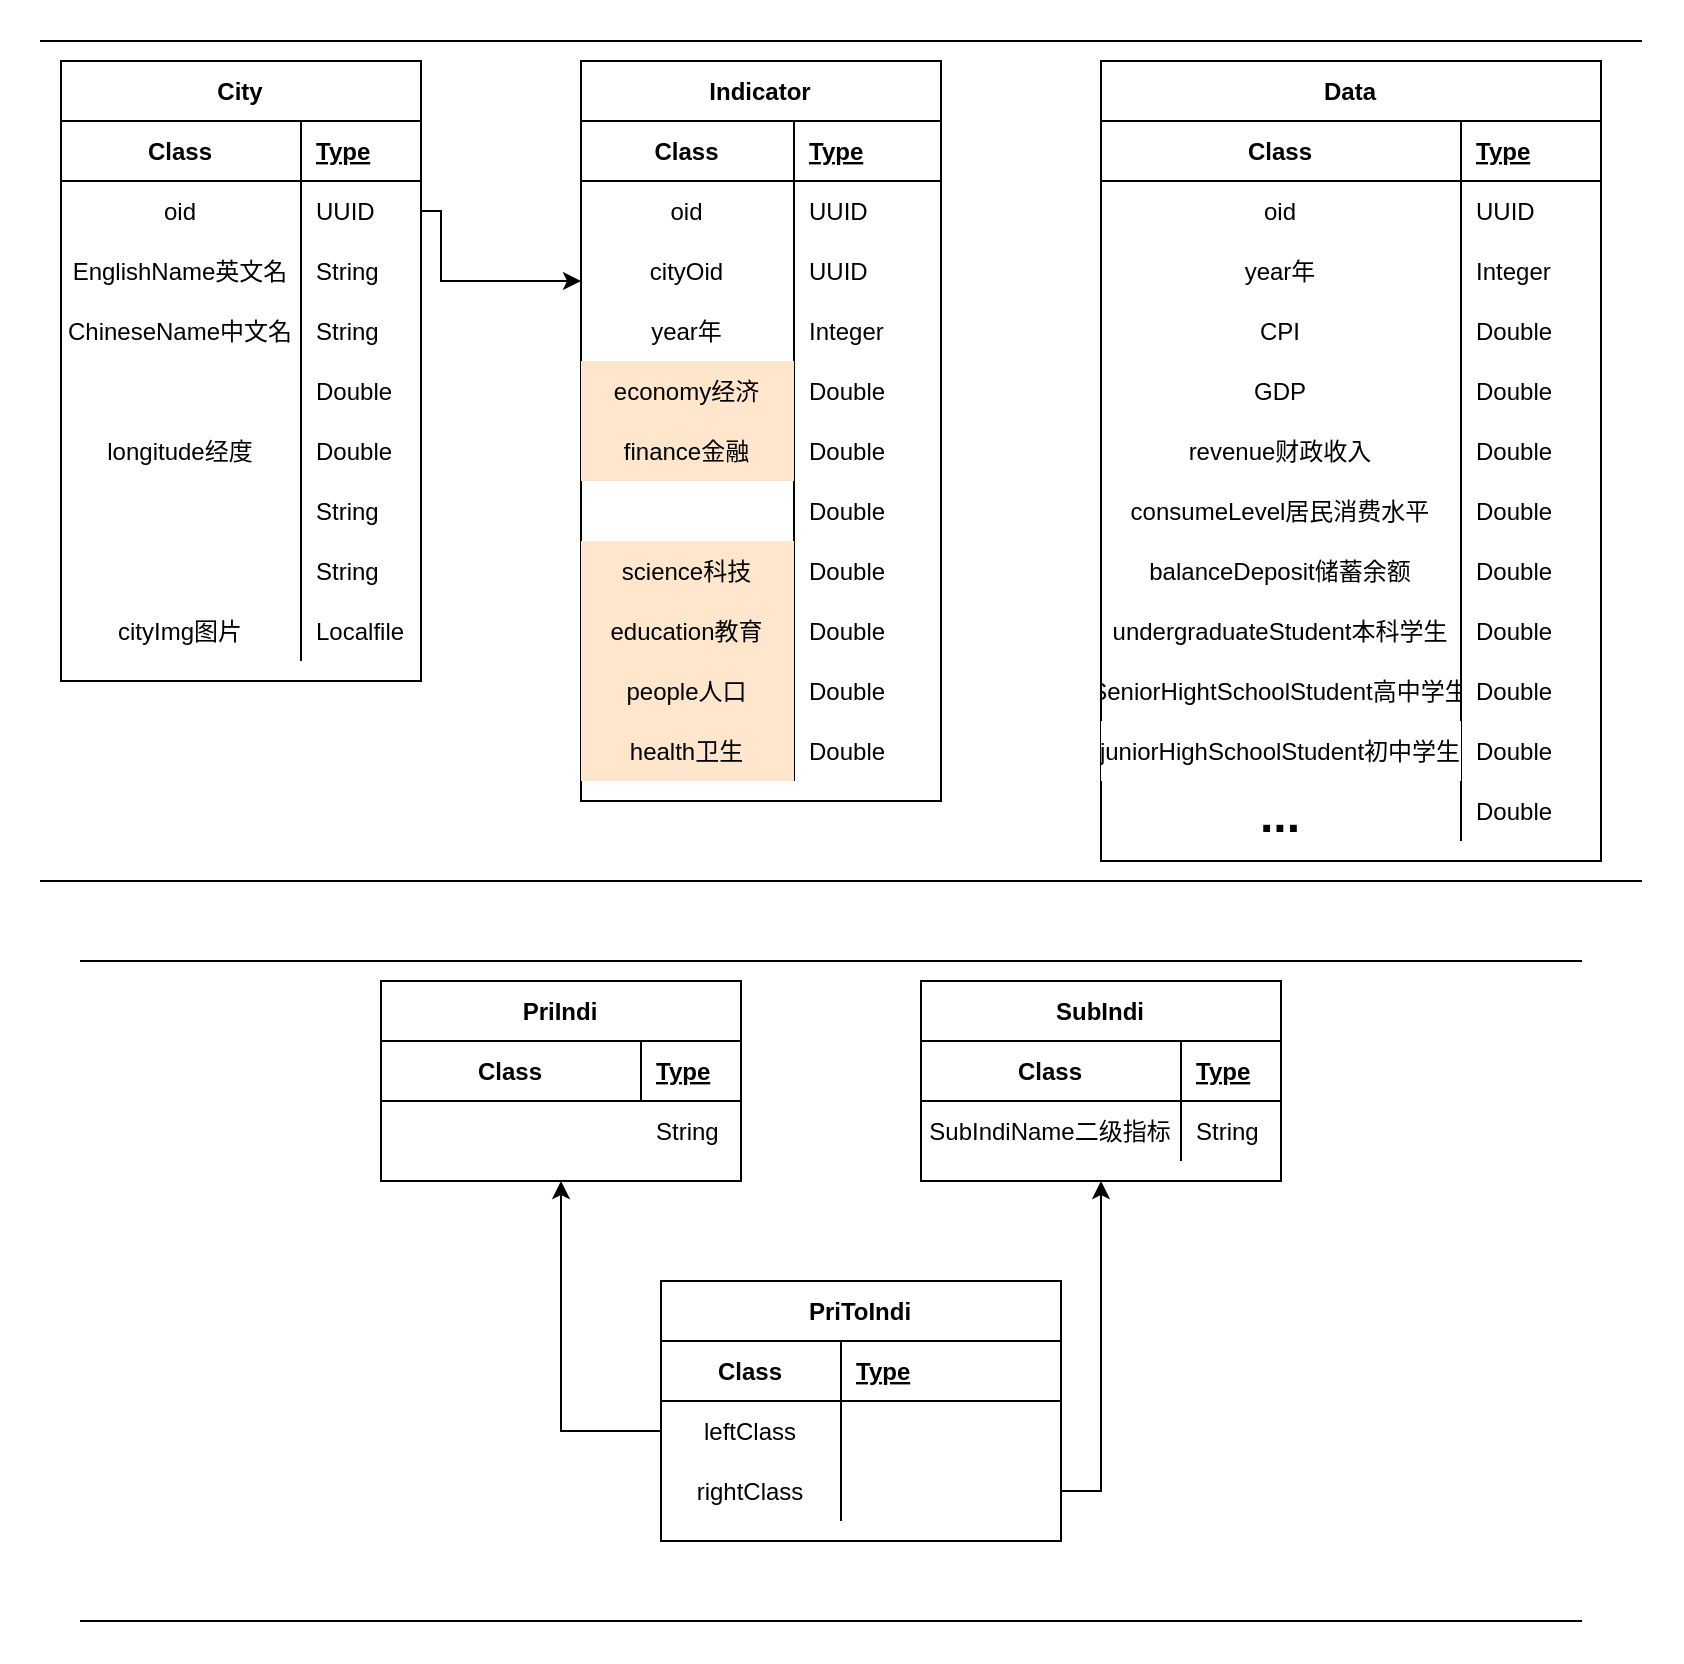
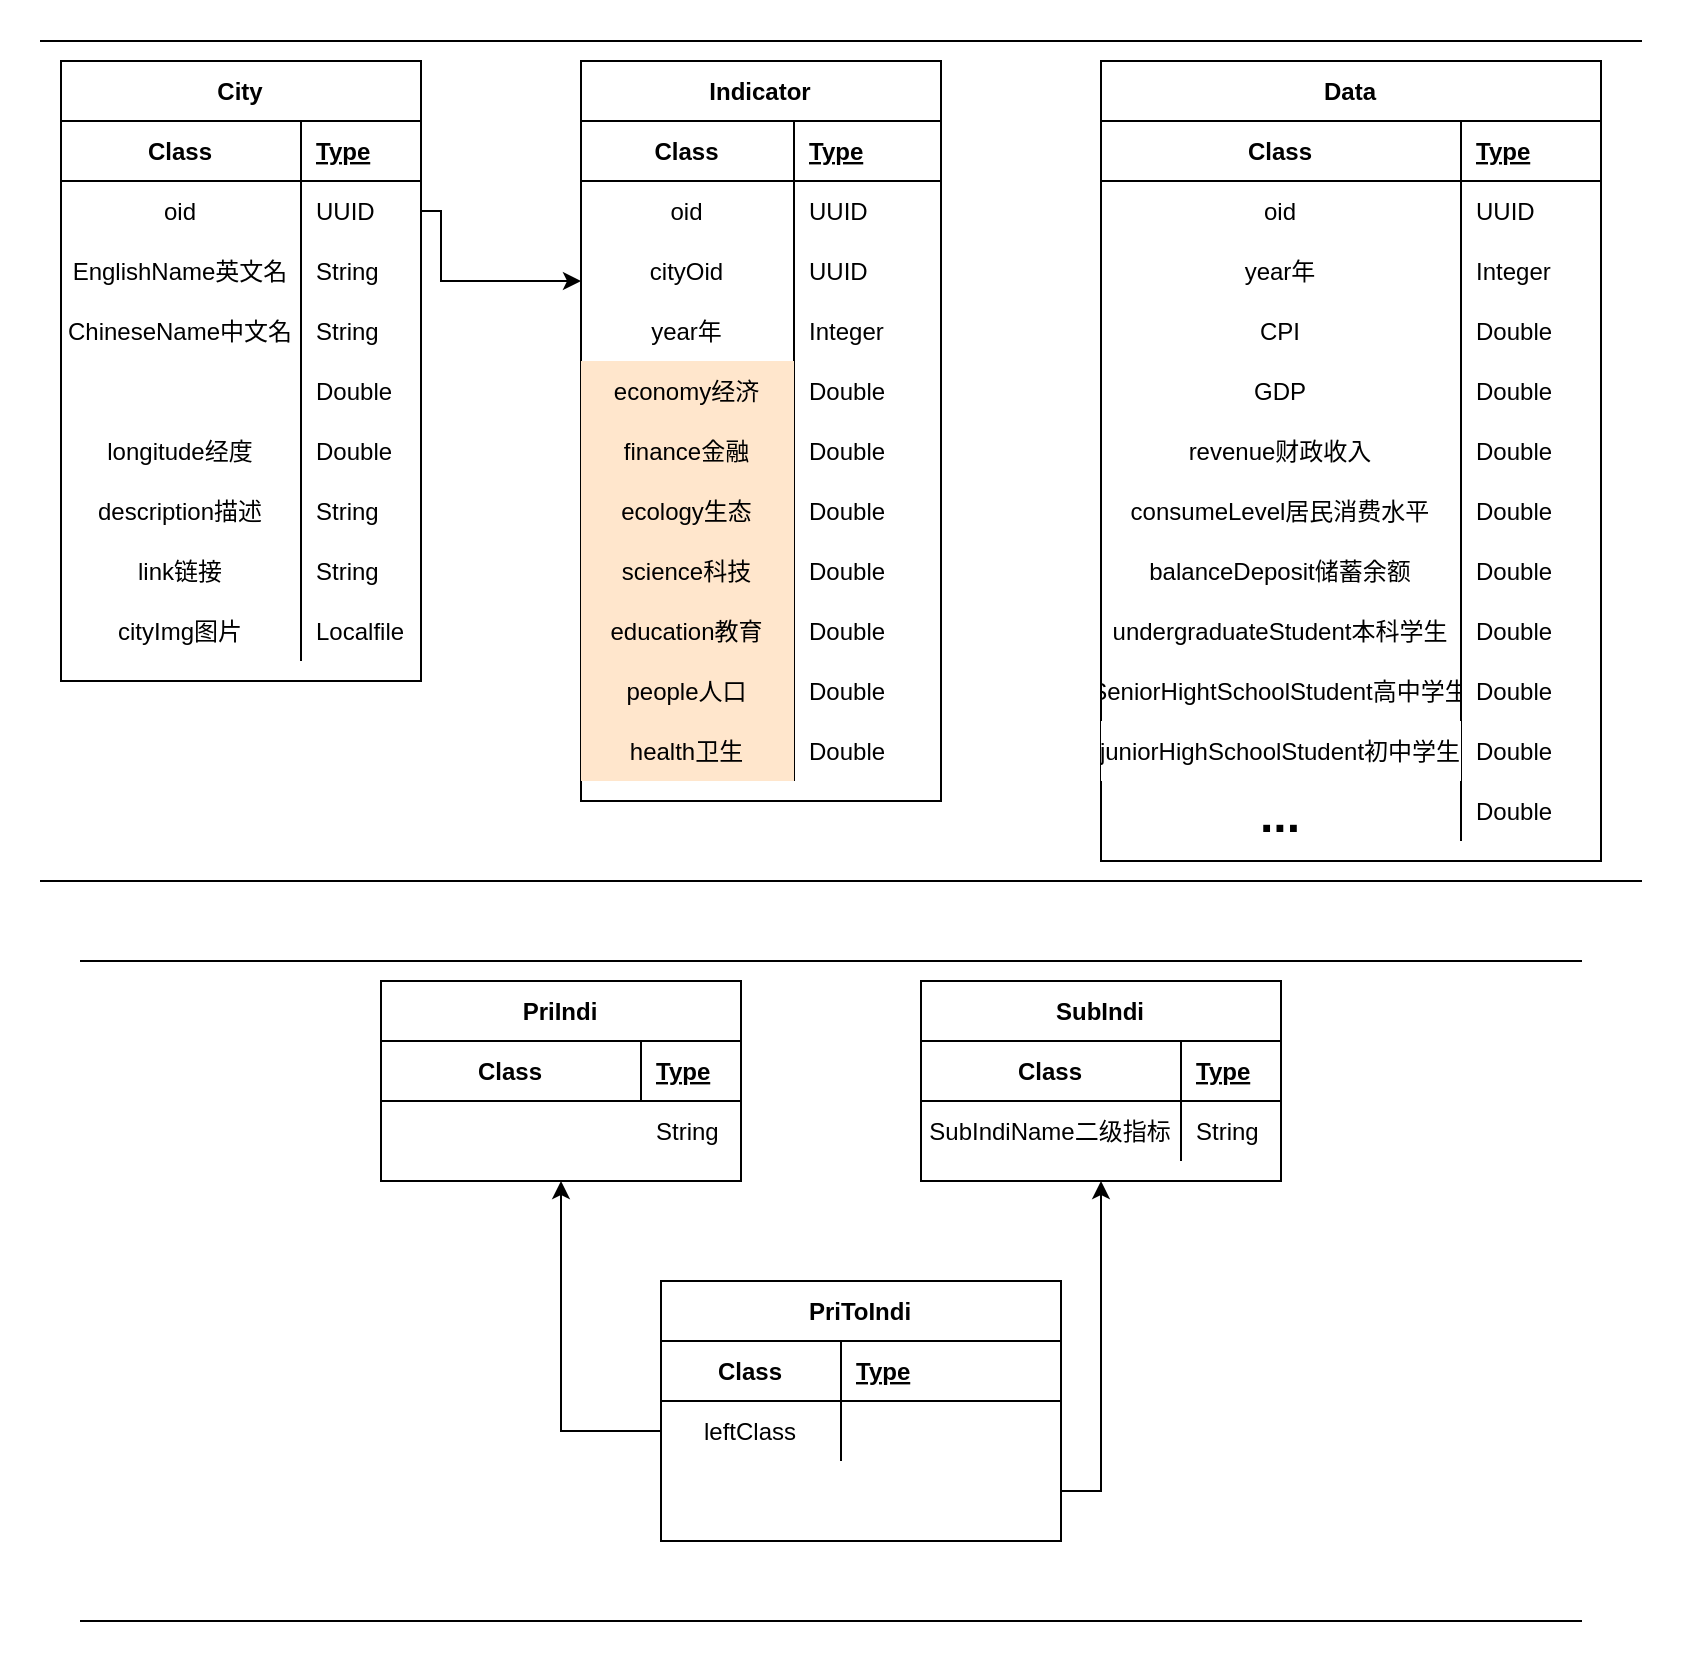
node "description描述": added
node "ecology生态": added
node "link链接": added
node "rightClass": removed
